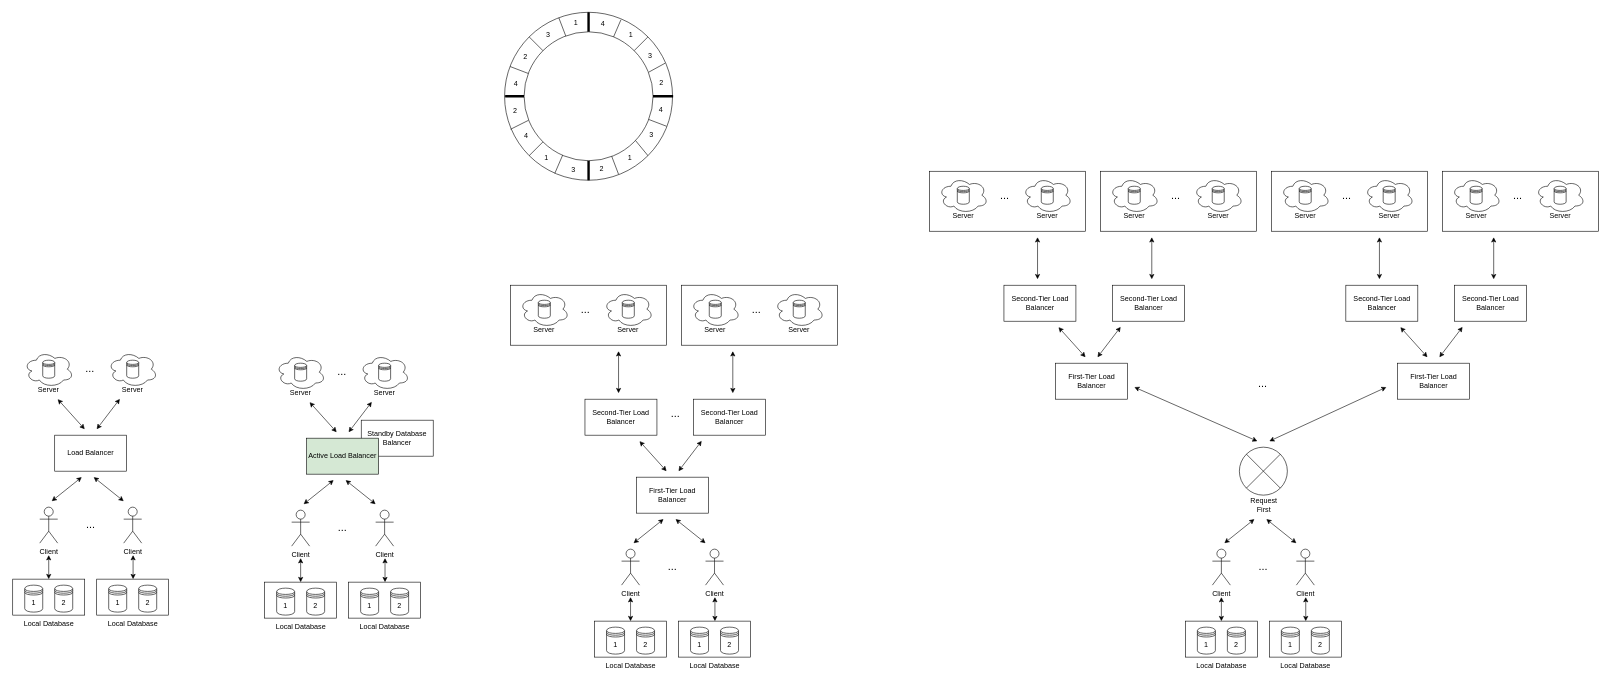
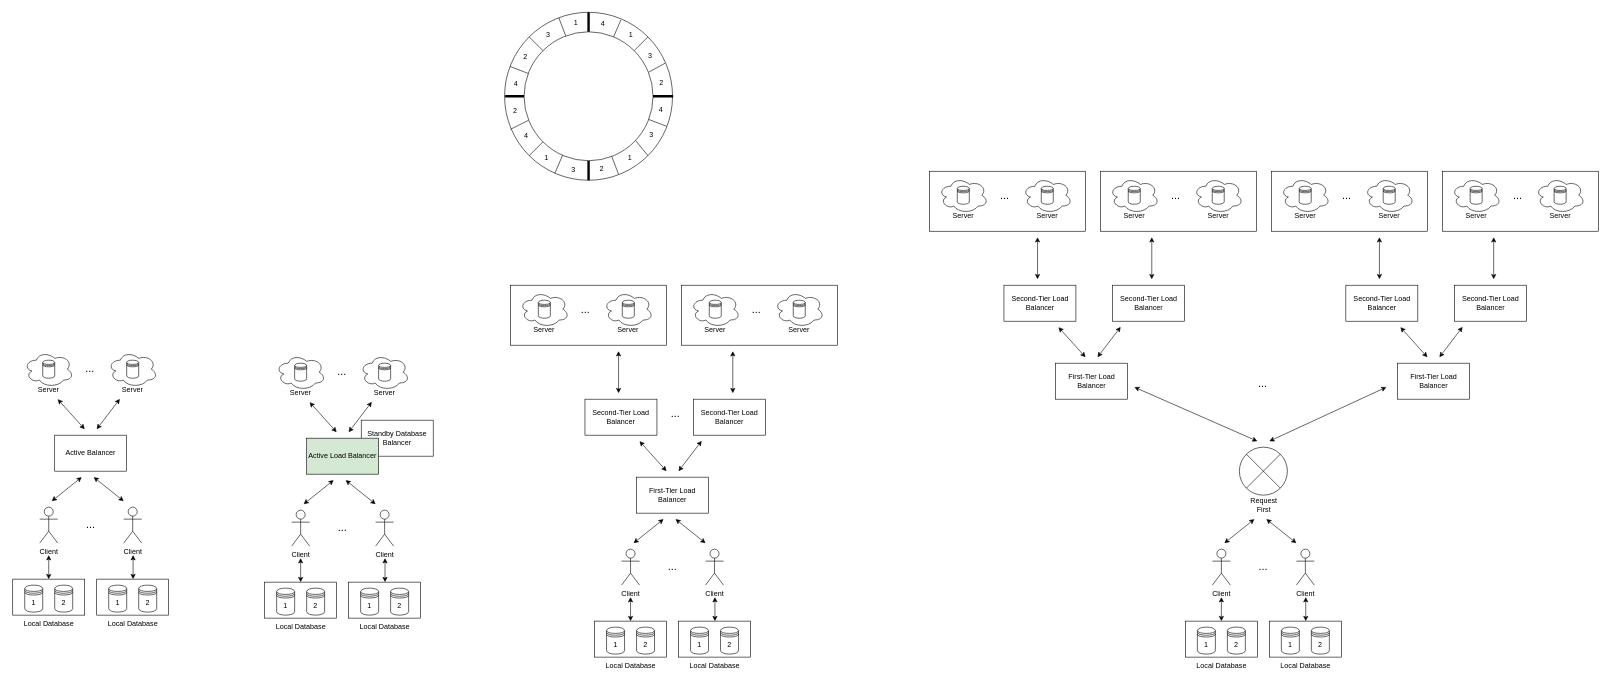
node "Load Balancer": label "Load Balancer" -> "Active Balancer"
